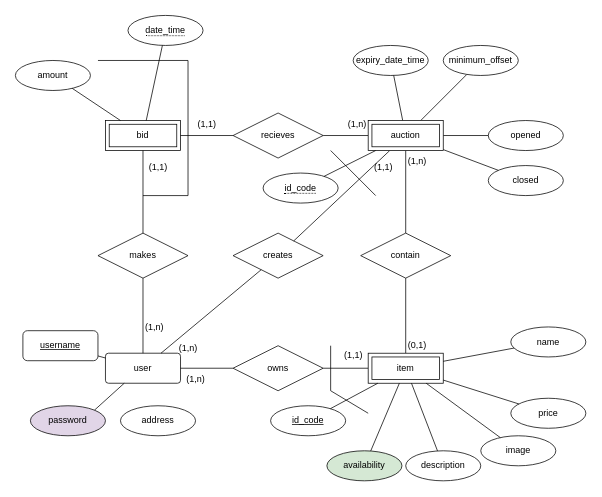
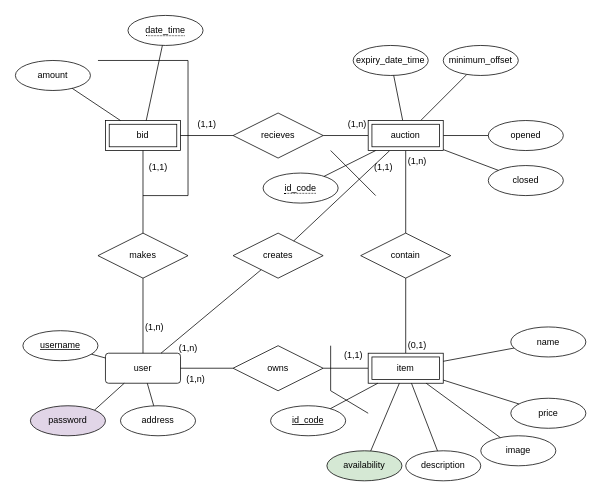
node "username": shape rounded rectangle -> ellipse
edge "user" -- "address": added
